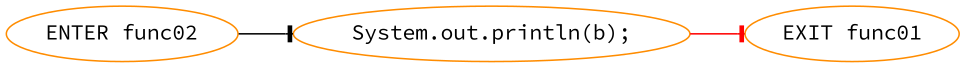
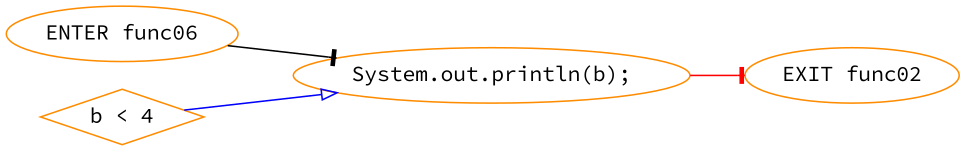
node "ENTER func02": label "ENTER func02" -> "ENTER func06"
node "EXIT func01": label "EXIT func01" -> "EXIT func02"
node "b < 4": added
